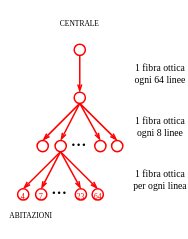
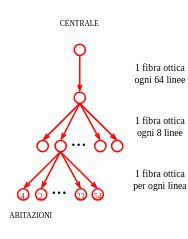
node "7": label "7" -> "2"
node "64": label "64" -> "54"
